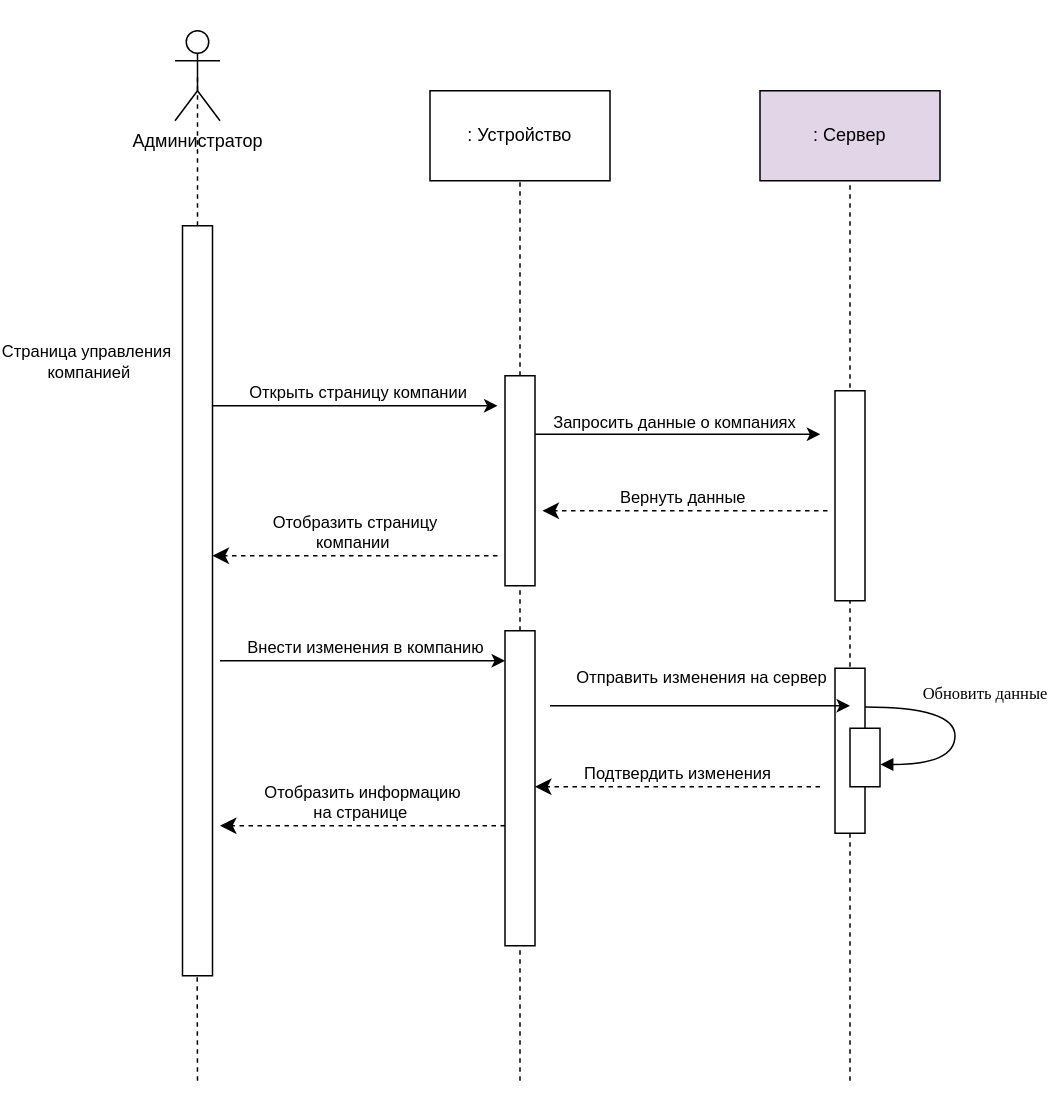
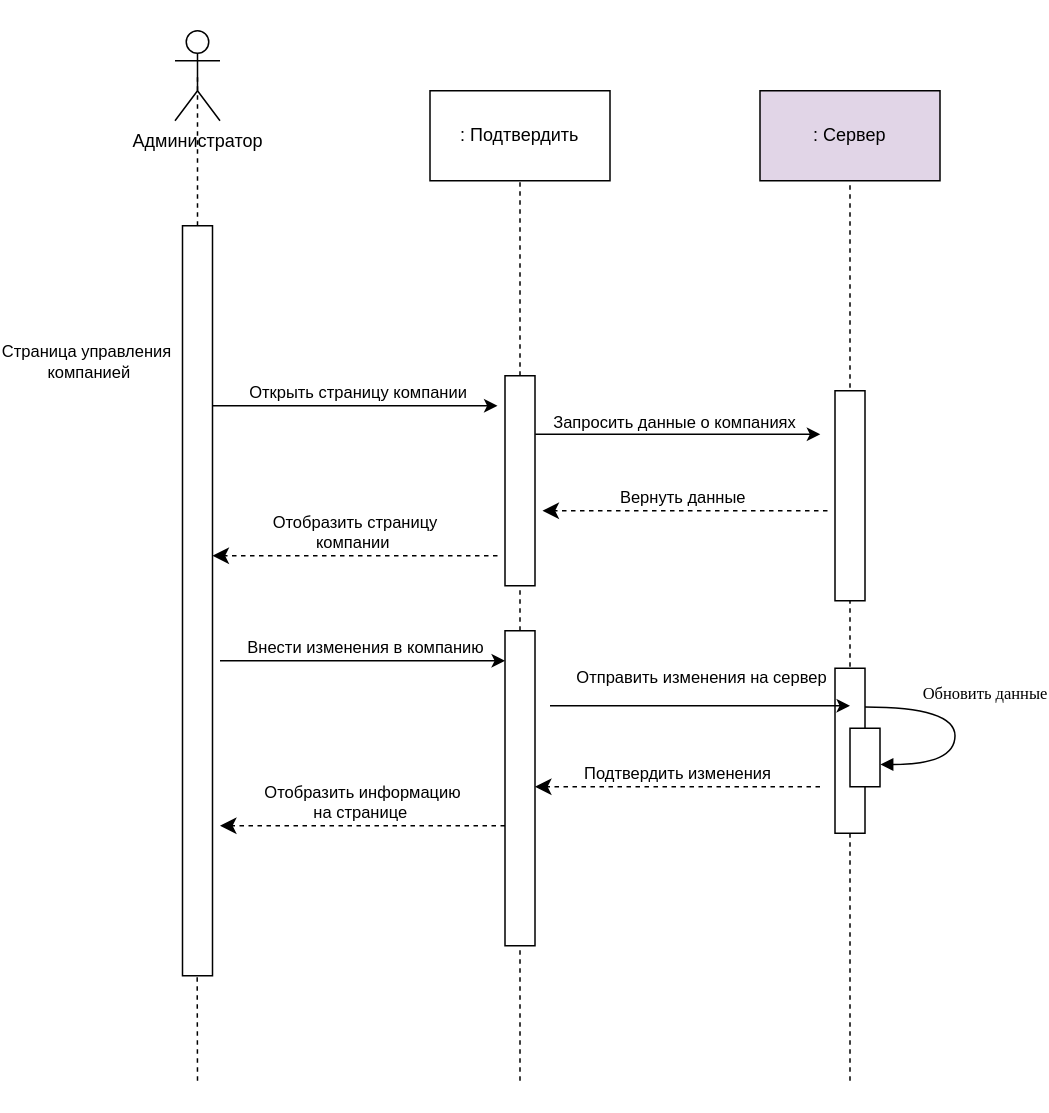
node ": Устройство": label ": Устройство" -> ": Подтвердить"
